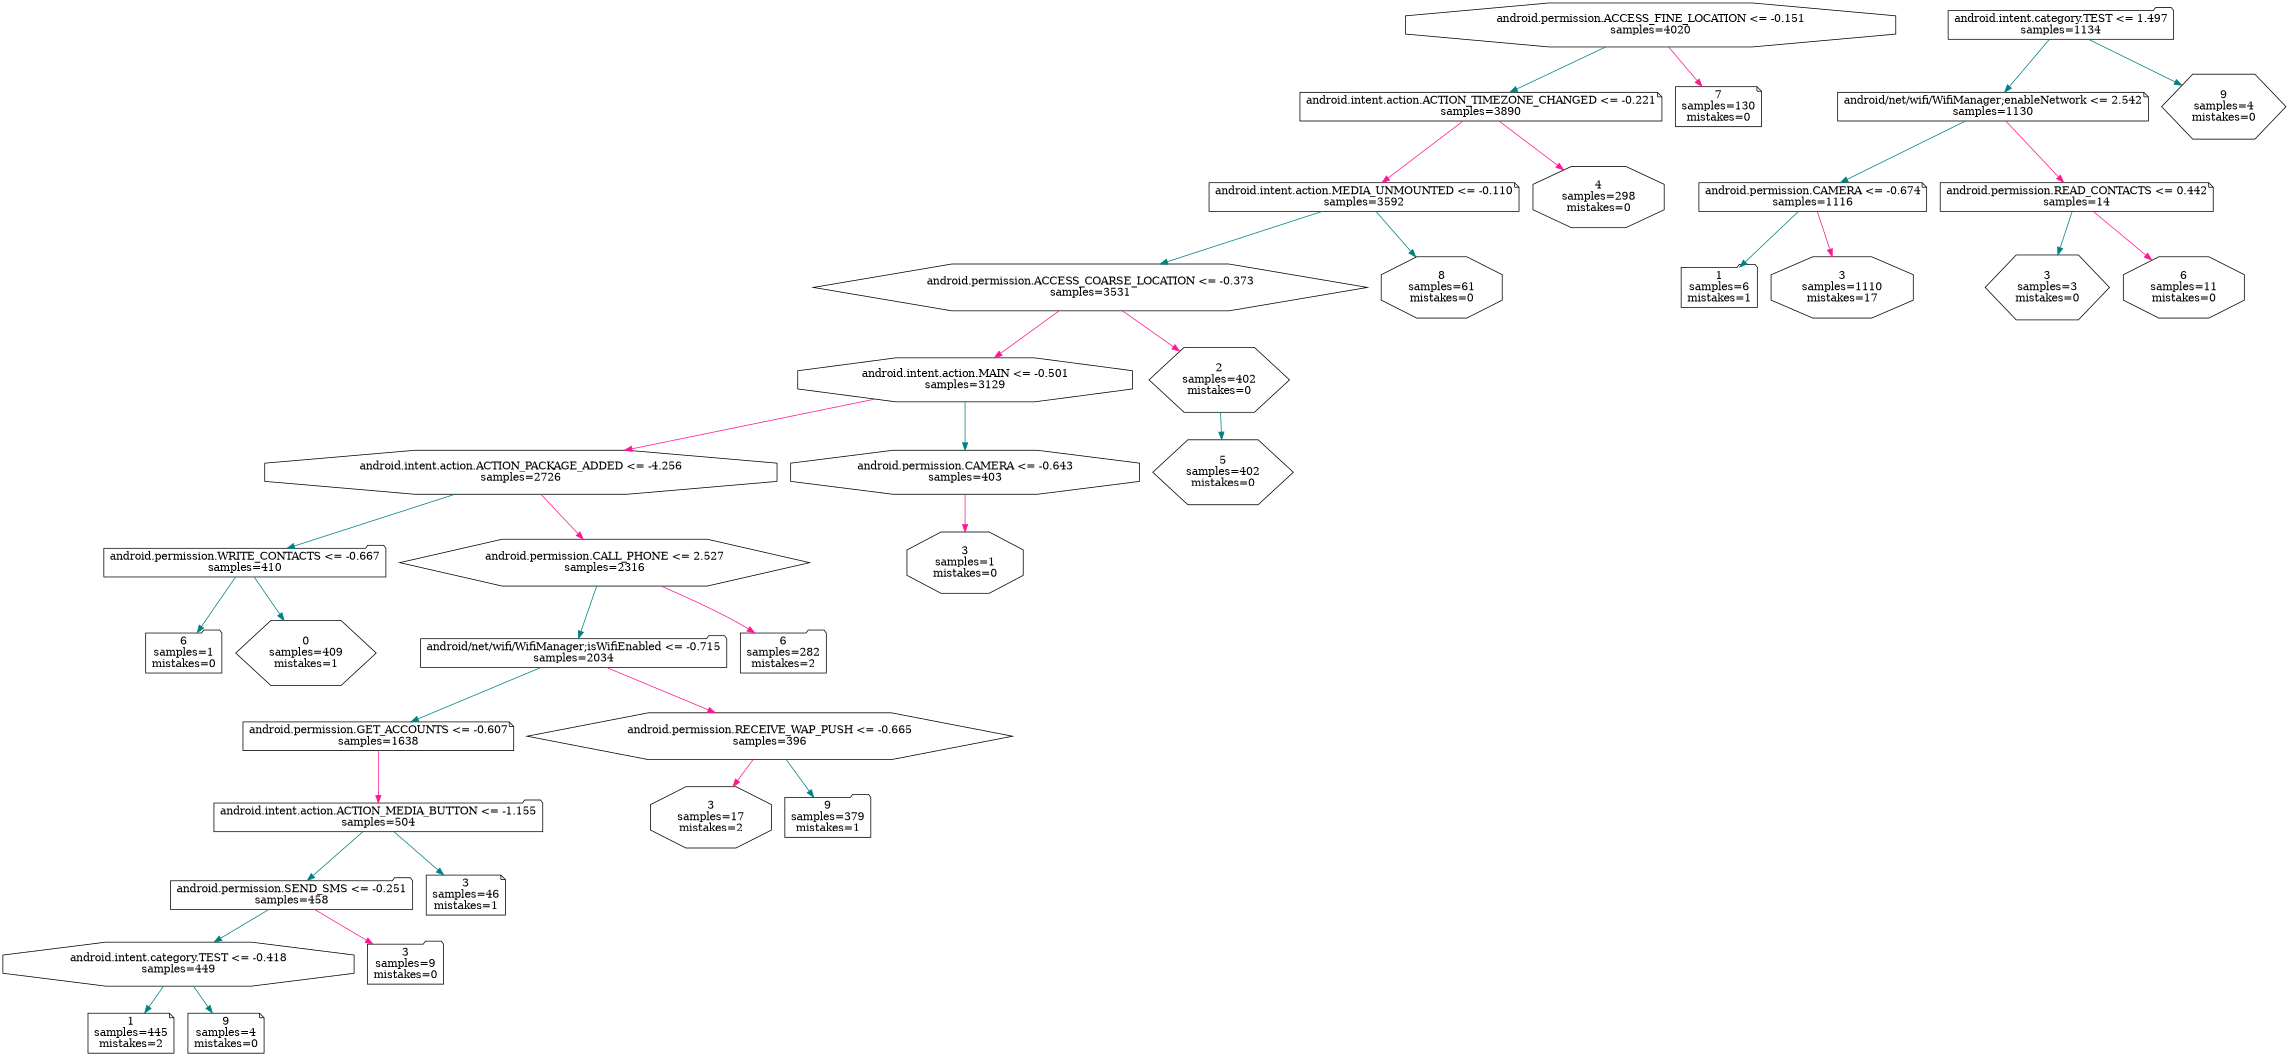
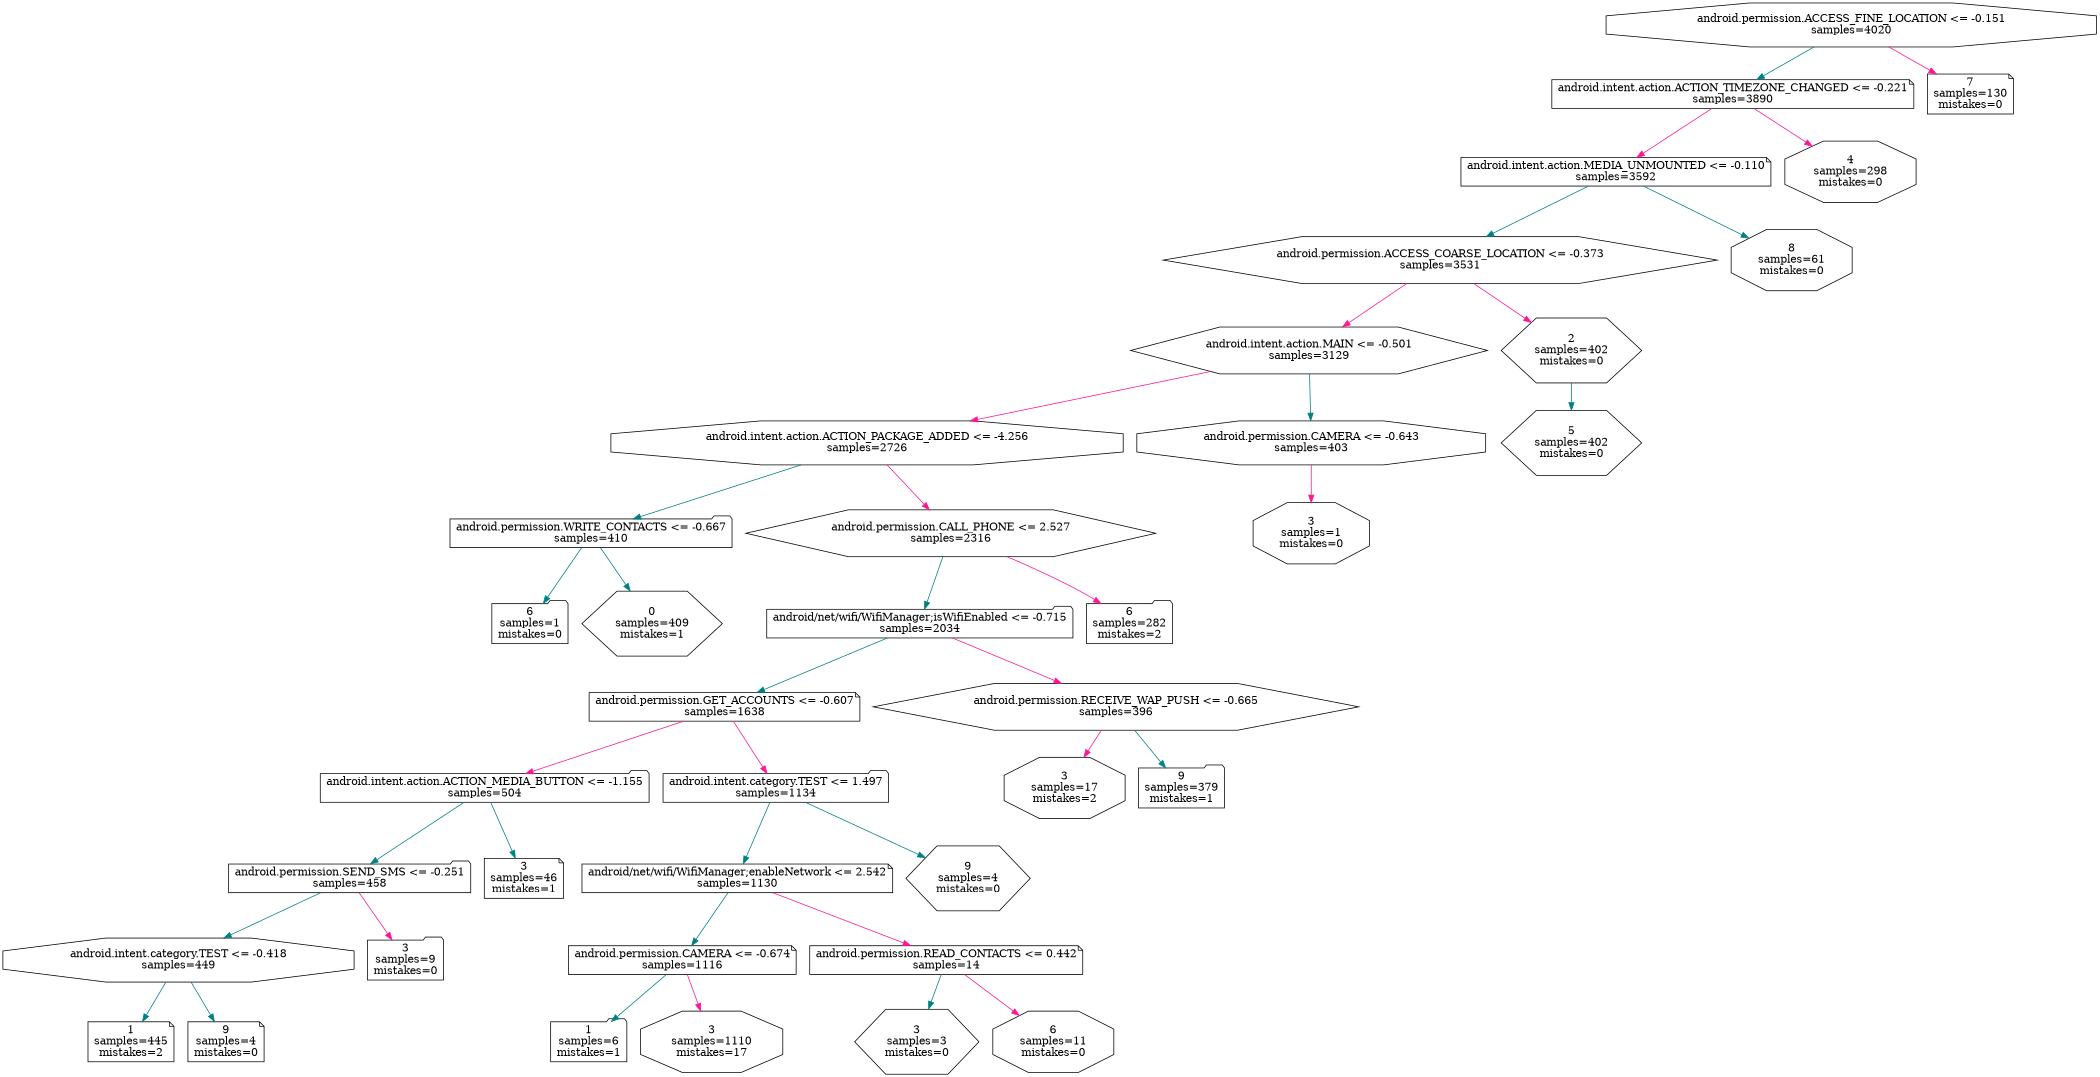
node "android.intent.action.MAIN <= -0.501 samples=3129": shape octagon -> hexagon
edge "android.permission.GET_ACCOUNTS <= -0.607 samples=1638" -> "android.intent.category.TEST <= 1.497 samples=1134": added
